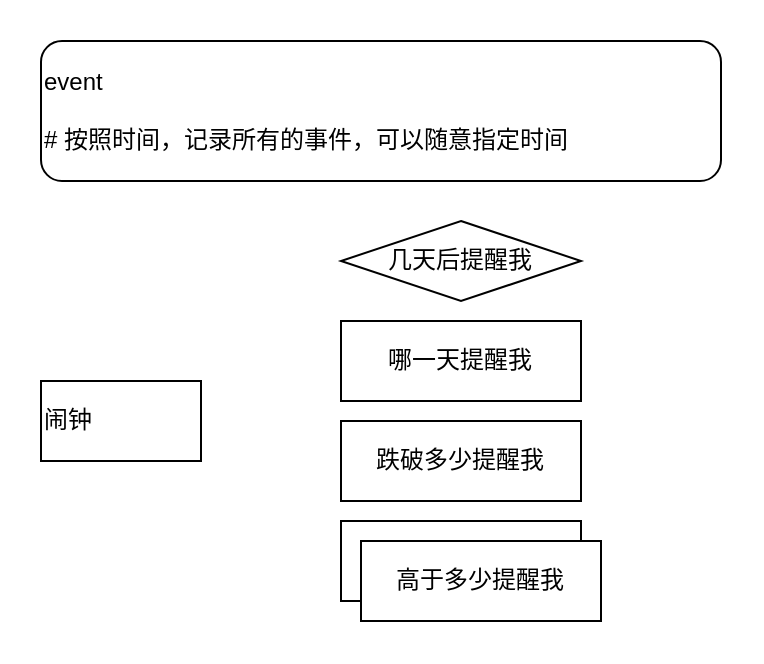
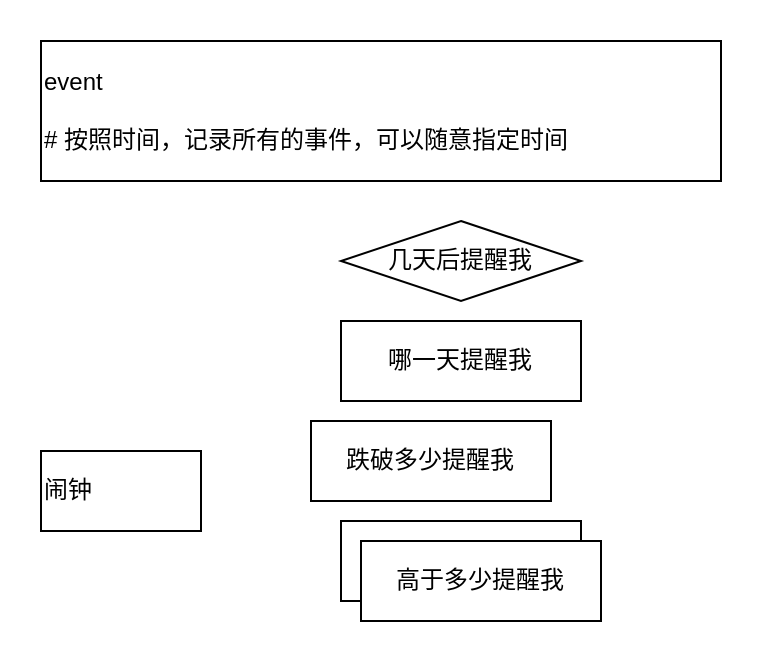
node "event # 按照时间，记录所有的事件，可以随意指定时间": shape rounded rectangle -> rectangle
node "闹钟": moved (121, 421) -> (121, 491)
node "跌破多少提醒我": moved (461, 461) -> (431, 461)
